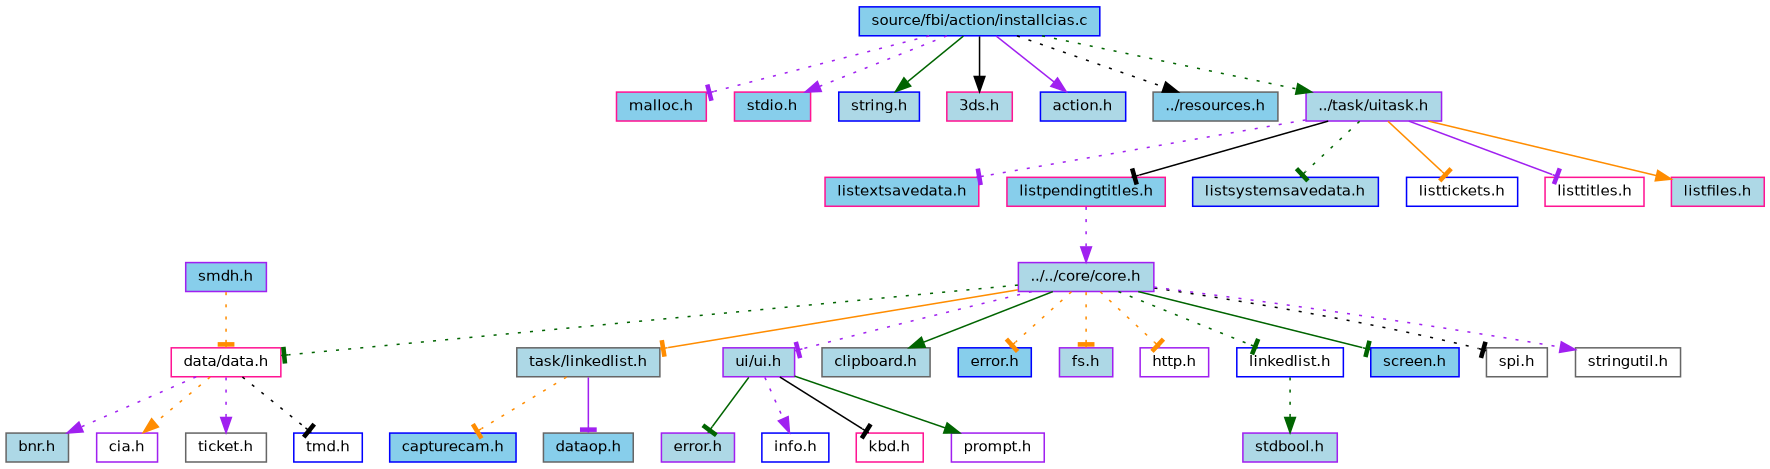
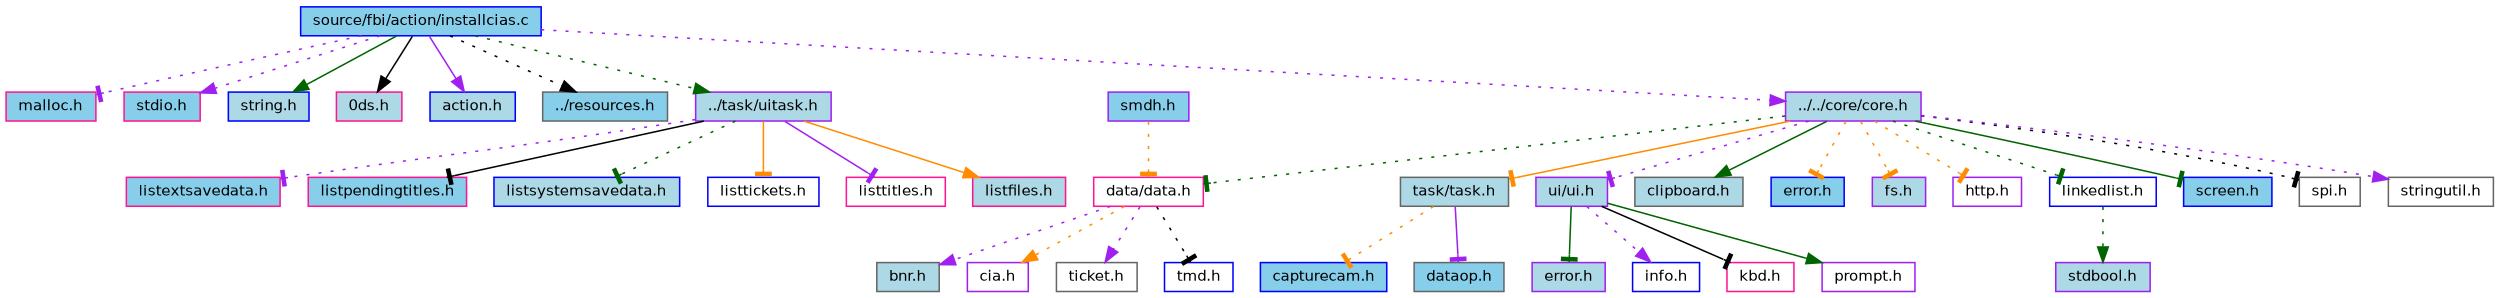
node "3ds.h": label "3ds.h" -> "0ds.h"
edge "listpendingtitles.h" -> "../../core/core.h": now "source/fbi/action/installcias.c" -> "../../core/core.h"
node "task/linkedlist.h": label "task/linkedlist.h" -> "task/task.h"
